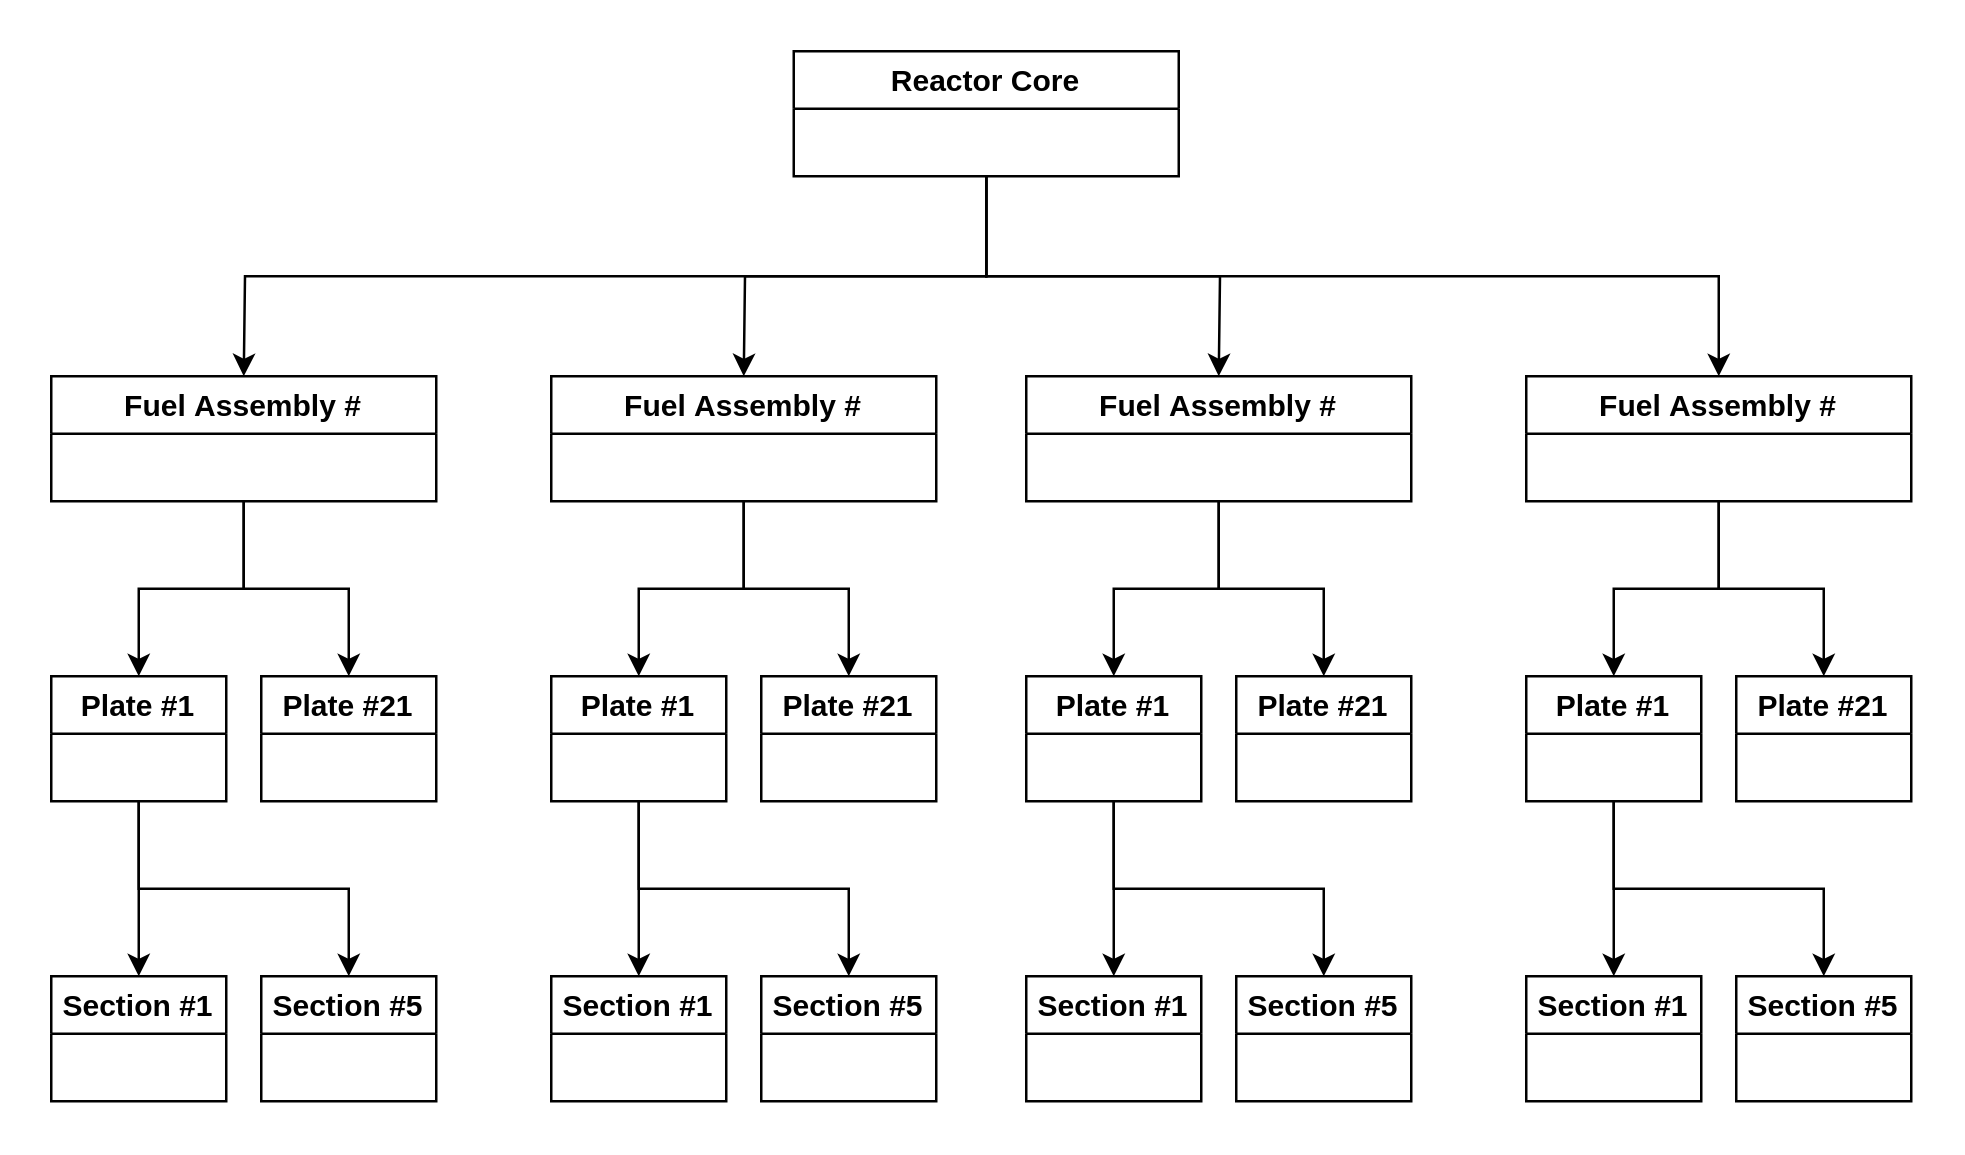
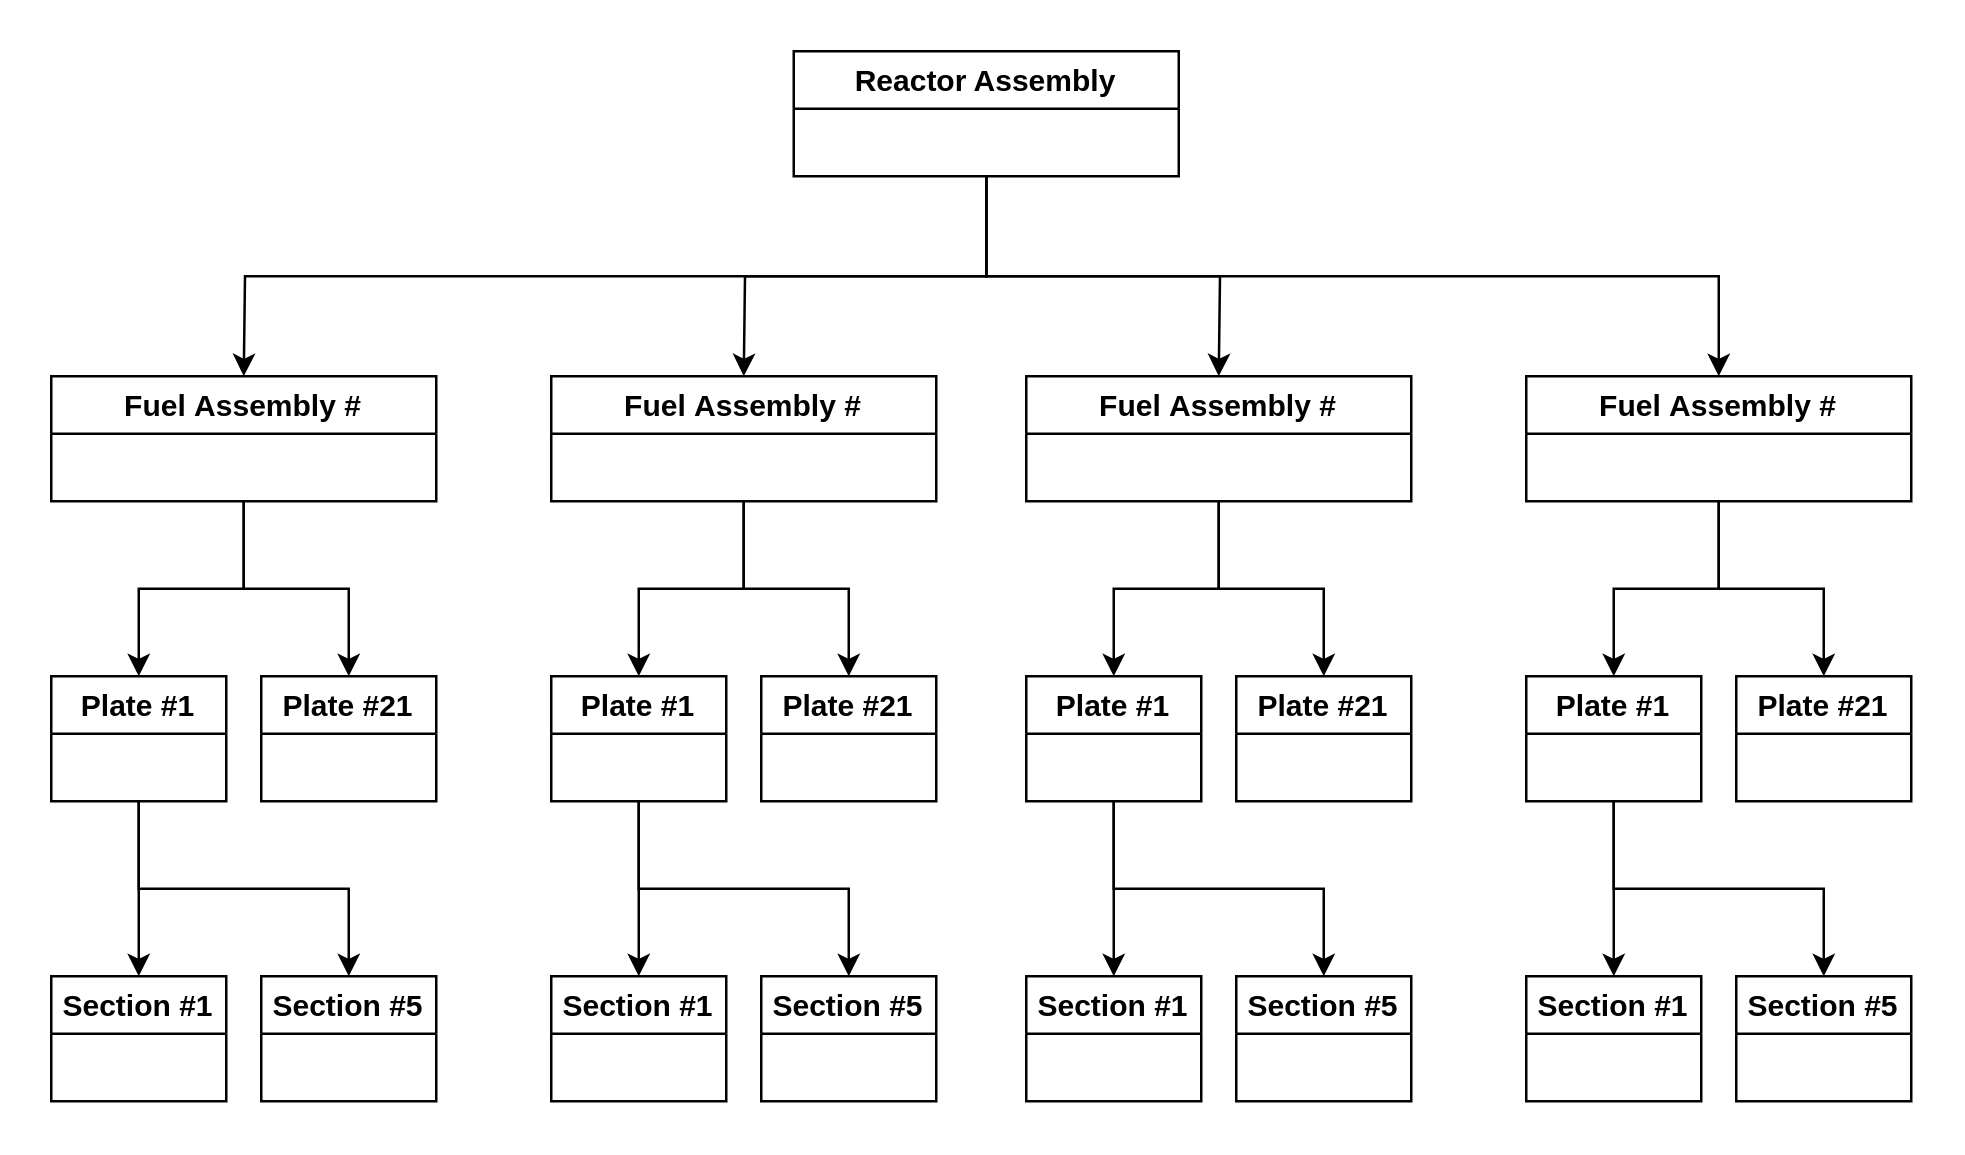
node "Reactor Core": label "Reactor Core" -> "Reactor Assembly"
